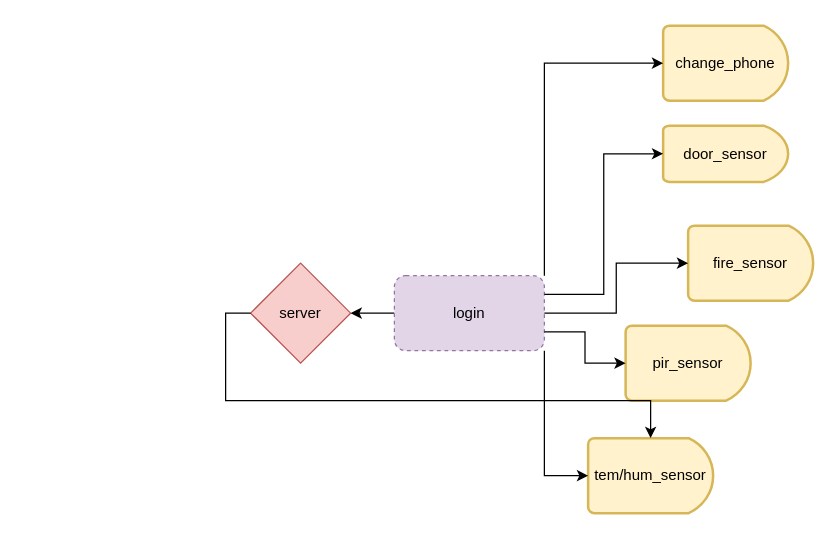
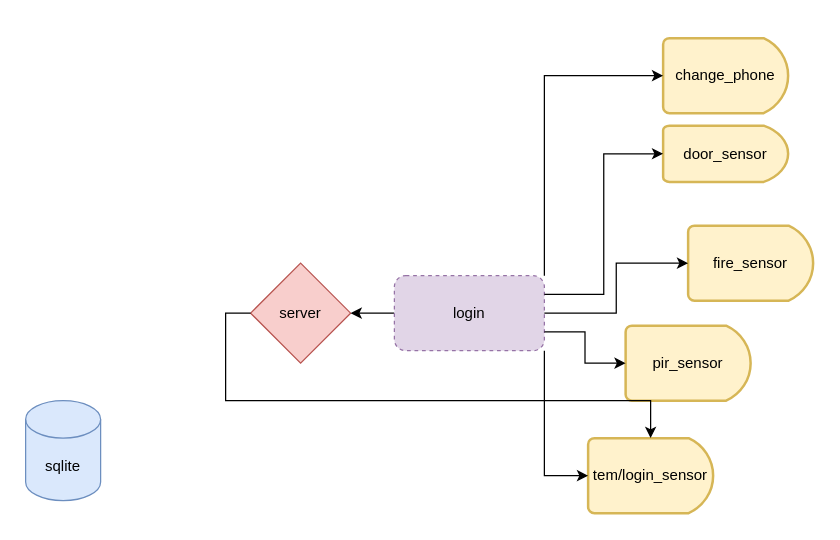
node "change_phone": moved (726, 63) -> (726, 76)
node "sqlite": added
node "tem/hum_sensor": label "tem/hum_sensor" -> "tem/login_sensor"
